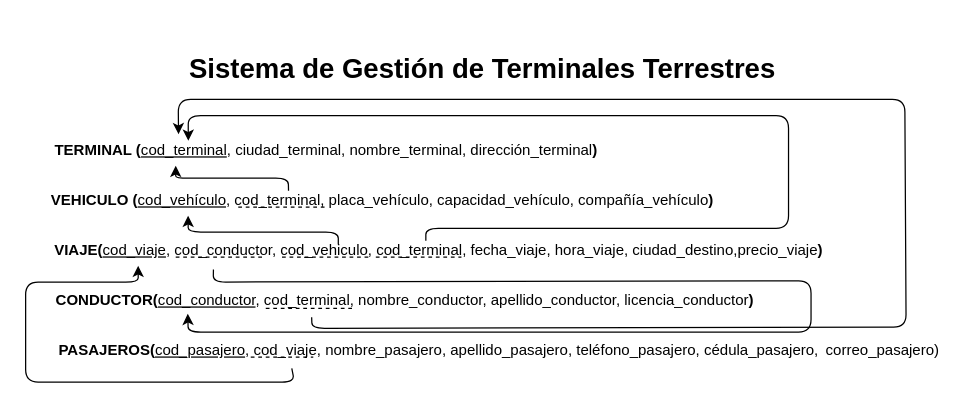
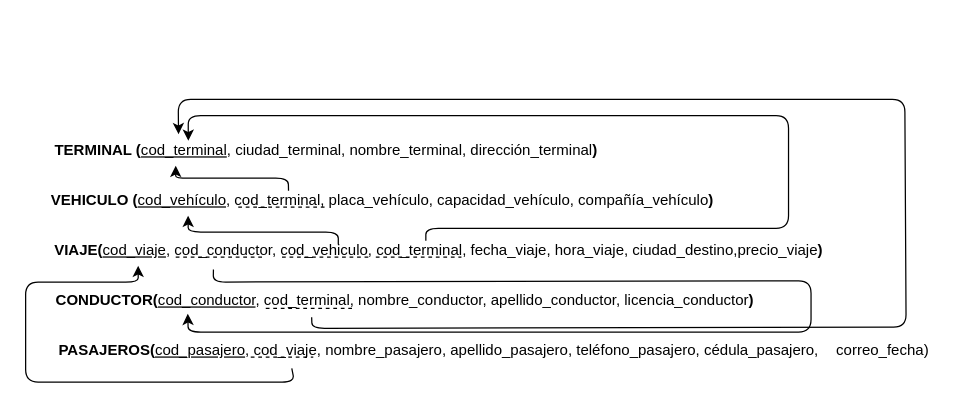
node "Sistema de Gestión de Terminales Terrestres": removed
node "correo_pasajero)": label "correo_pasajero)" -> "correo_fecha)"
